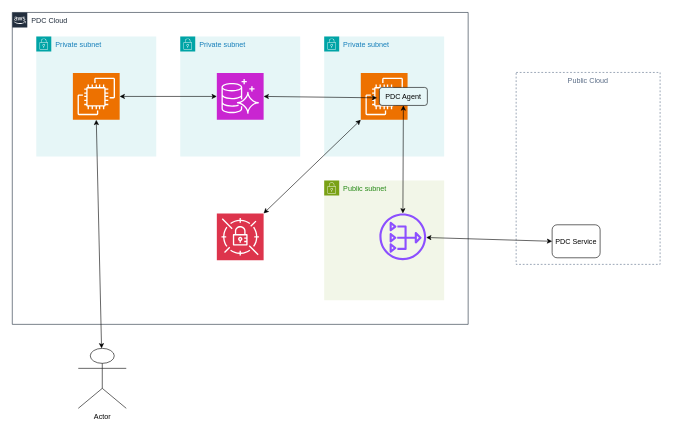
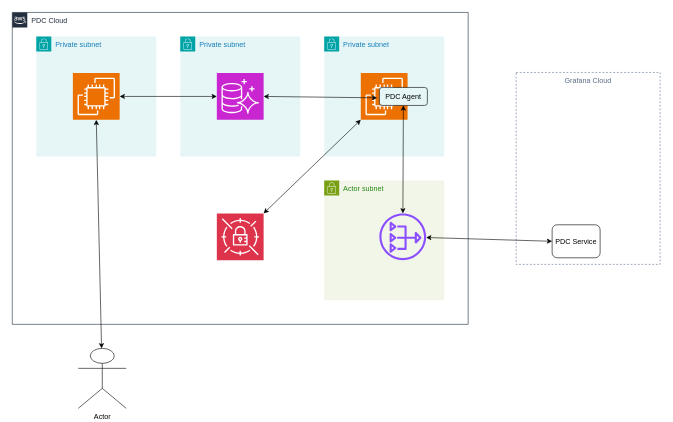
node "Public Cloud": label "Public Cloud" -> "Grafana Cloud"
node "Public subnet": label "Public subnet" -> "Actor subnet"
